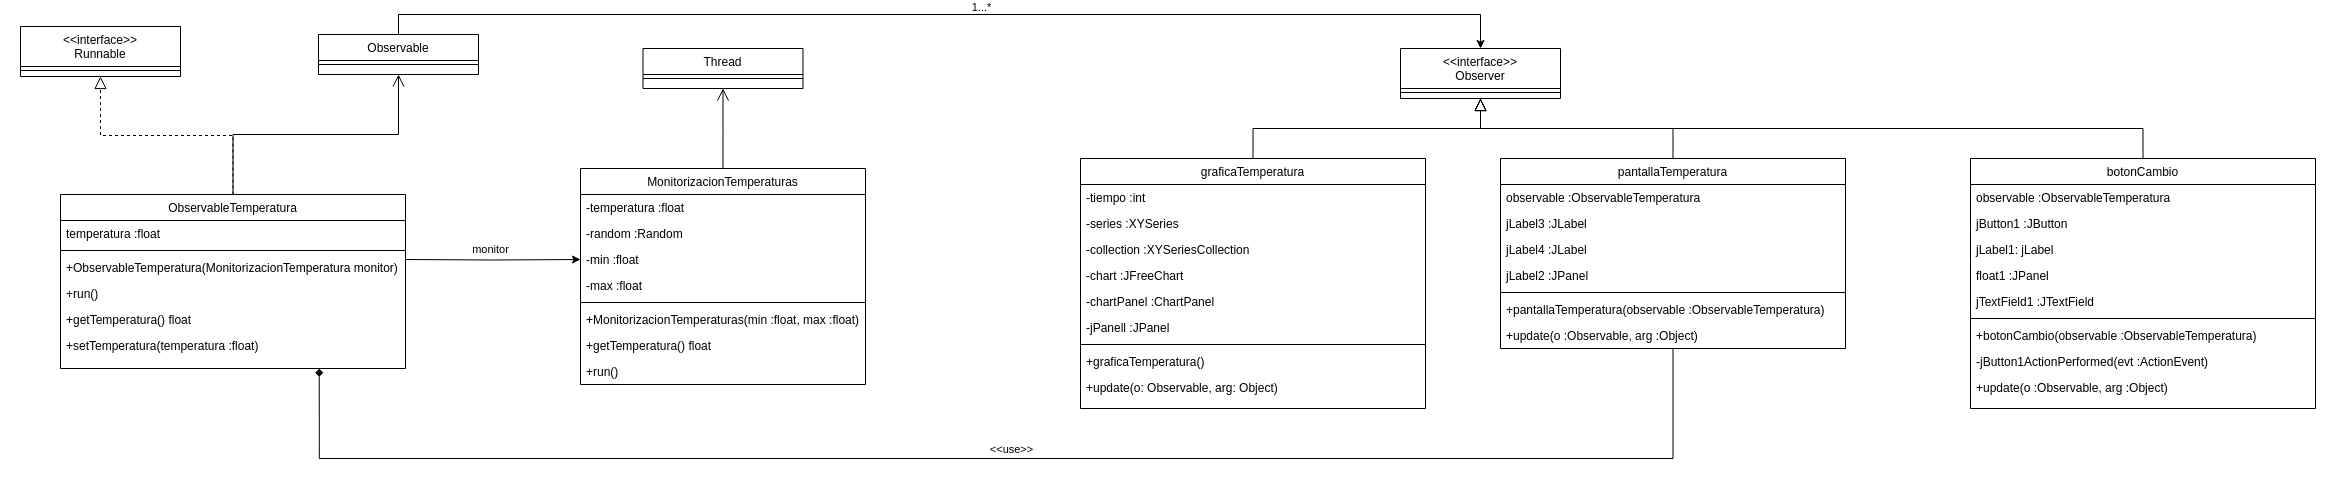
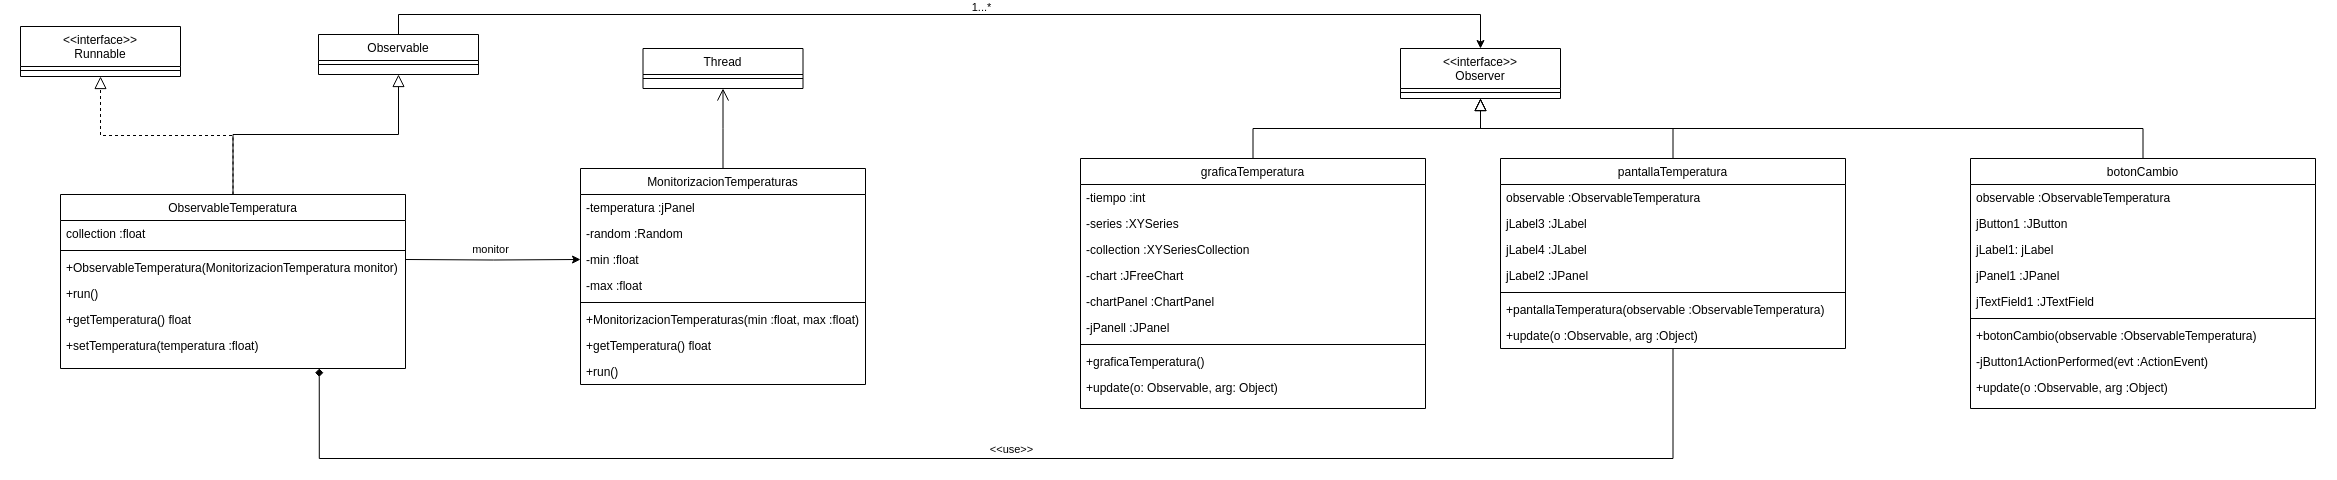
edge "ObservableTemperatura" -> "Observable": arrowhead open -> block
node "-temperatura :float": label "-temperatura :float" -> "-temperatura :jPanel"
node "temperatura :float": label "temperatura :float" -> "collection :float"
node "float1 :JPanel": label "float1 :JPanel" -> "jPanel1 :JPanel"
